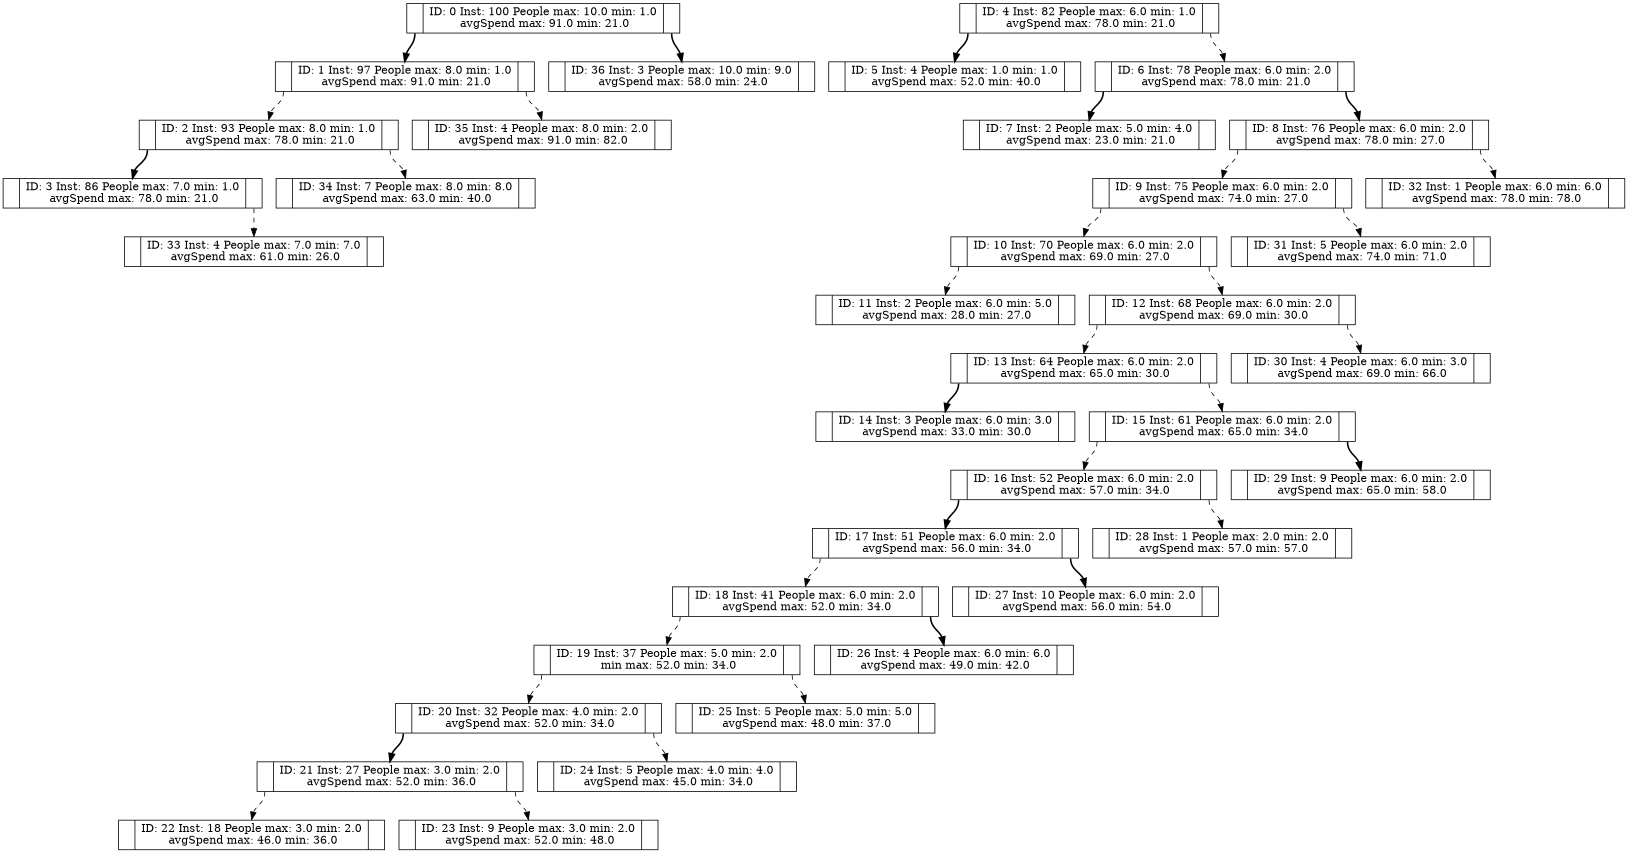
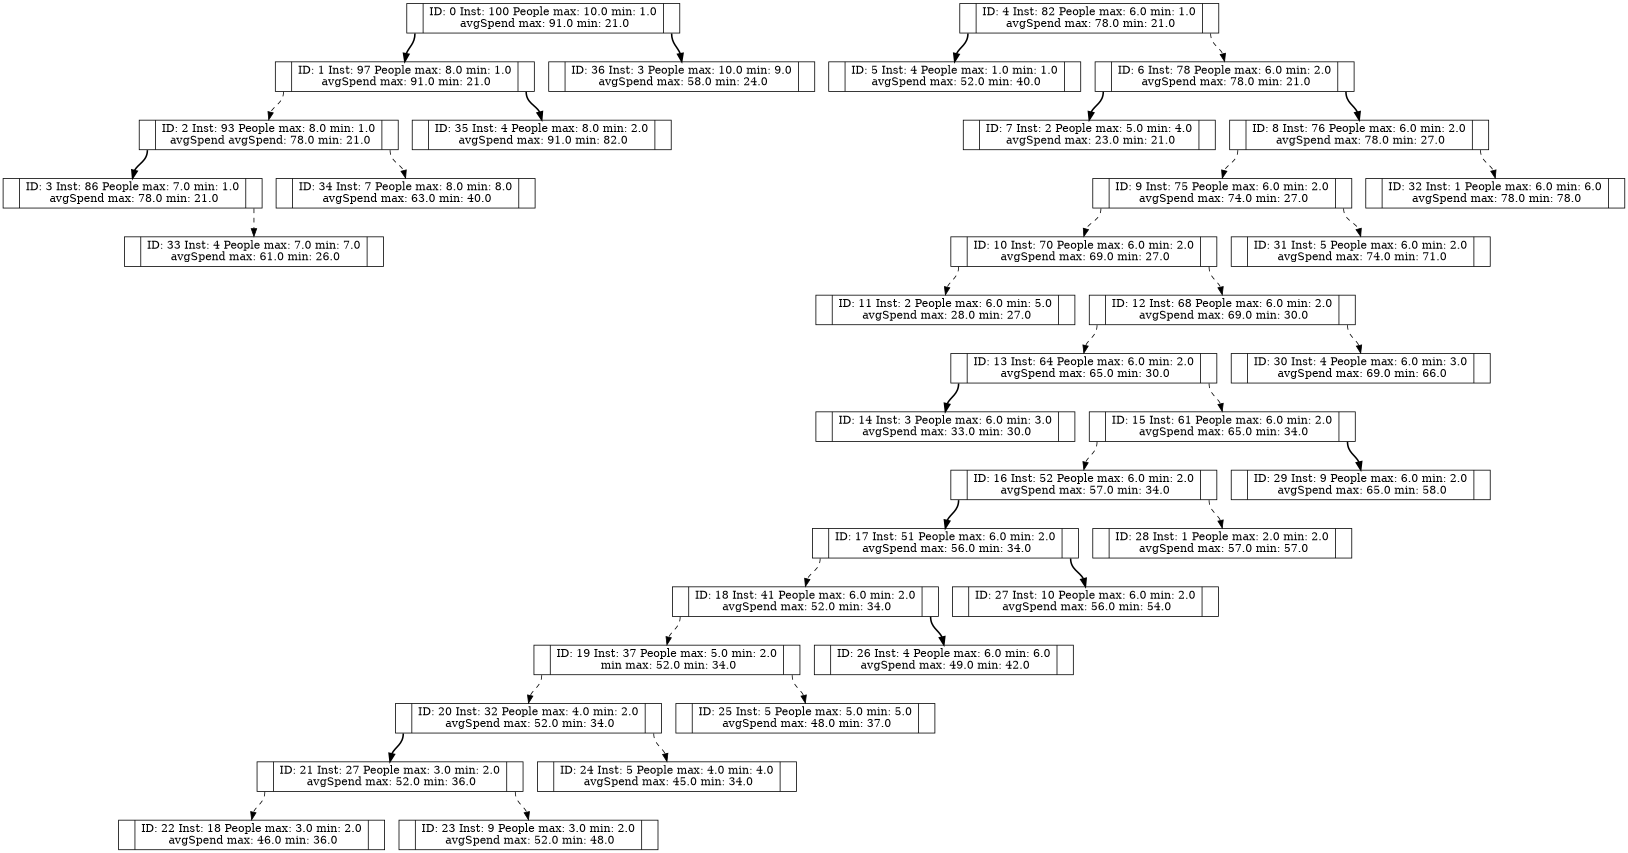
edge "ID: 1 Inst: 97 People max: 8.0 min: 1.0" -> "ID: 35 Inst: 4 People max: 8.0 min: 2.0": style dashed -> bold
node "ID: 2 Inst: 93 People max: 8.0 min: 1.0": text "avgSpend max: 78.0 min: 21.0" -> "avgSpend avgSpend: 78.0 min: 21.0"
